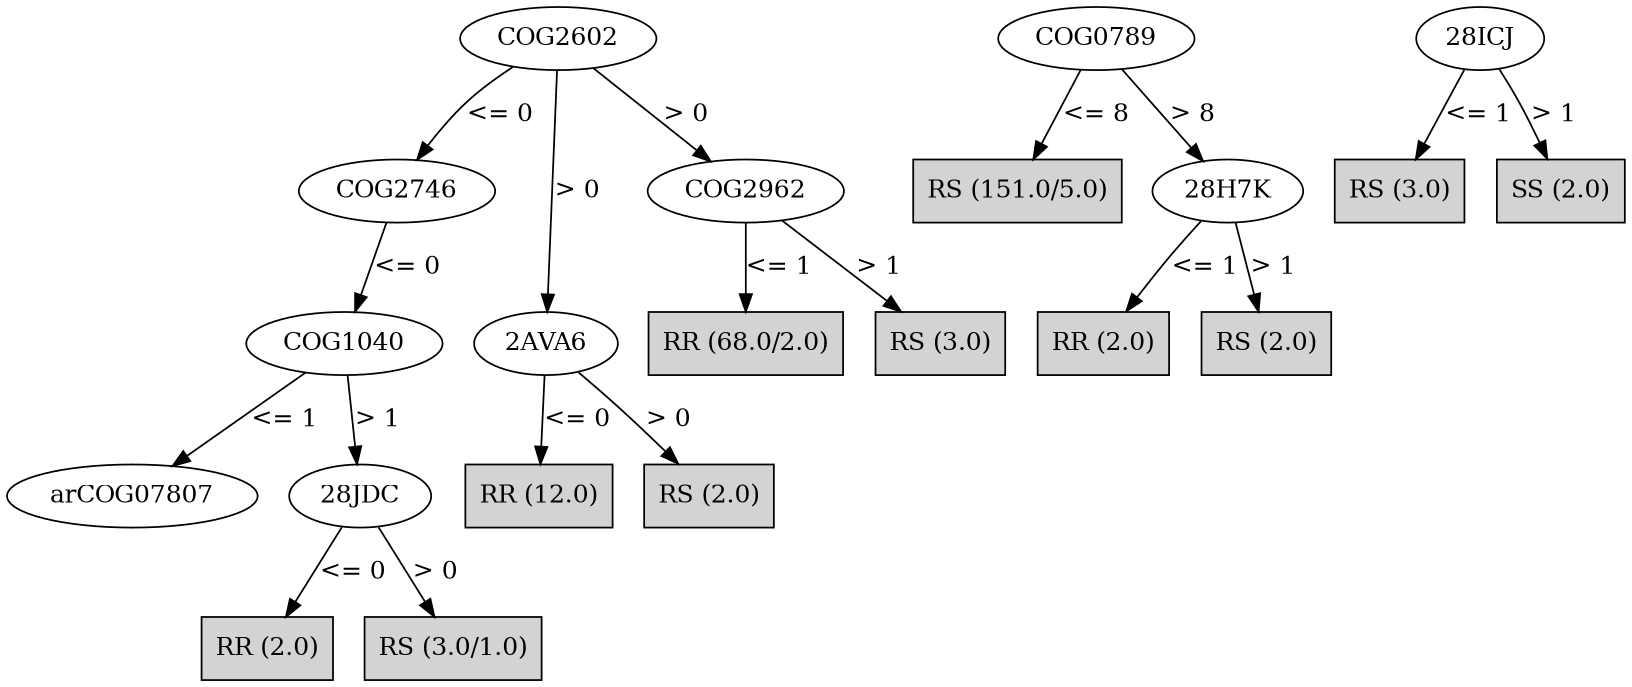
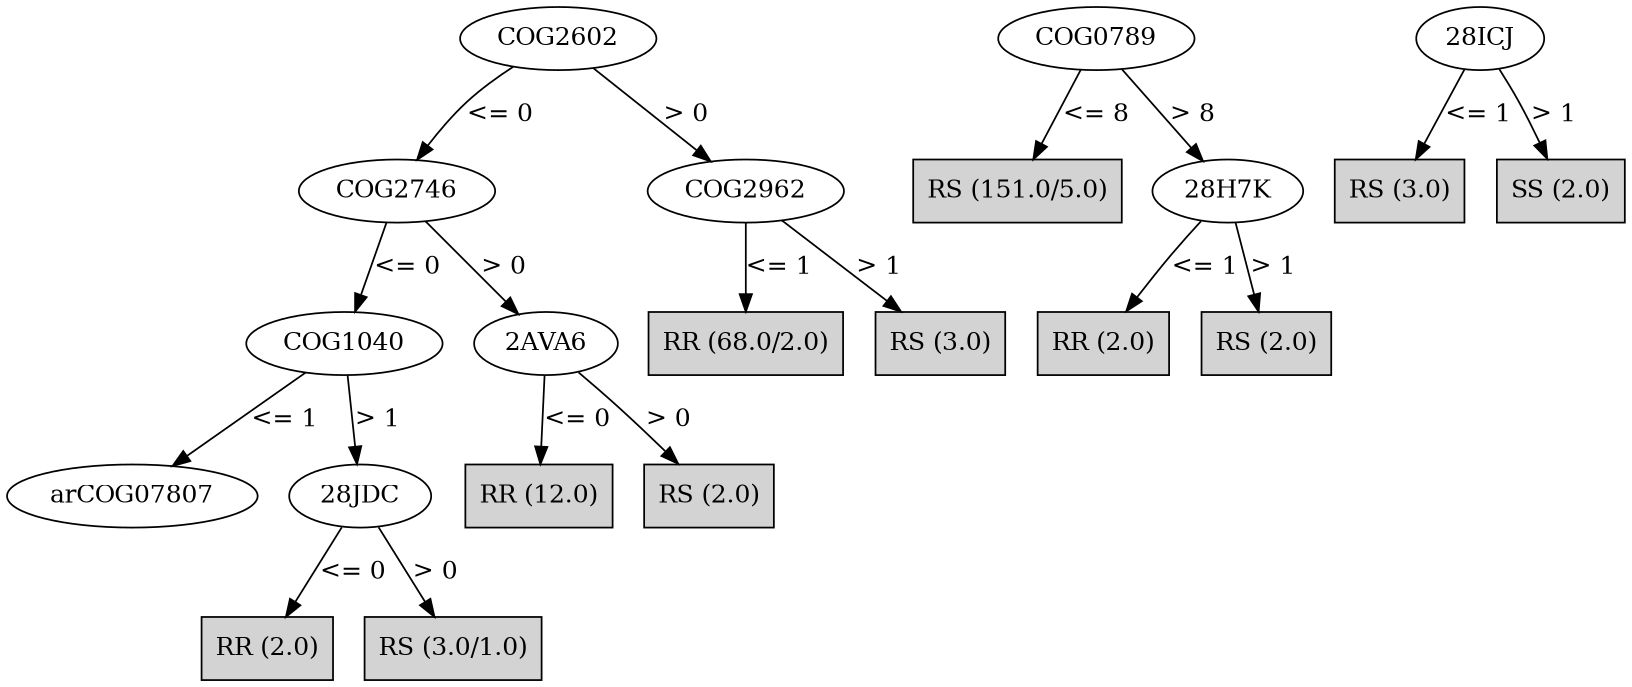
edge "COG2602" -> "2AVA6": now "COG2746" -> "2AVA6"
